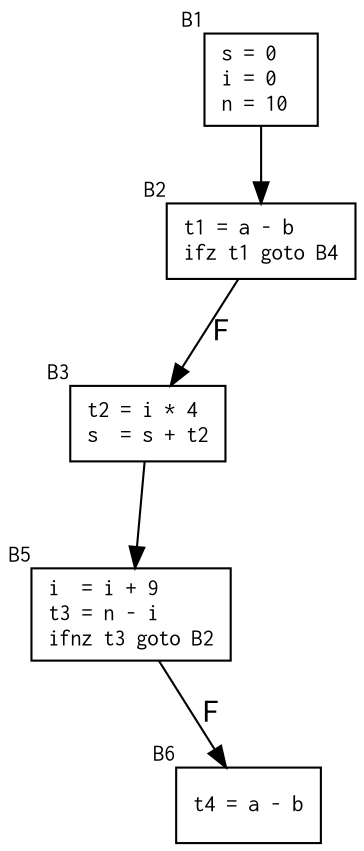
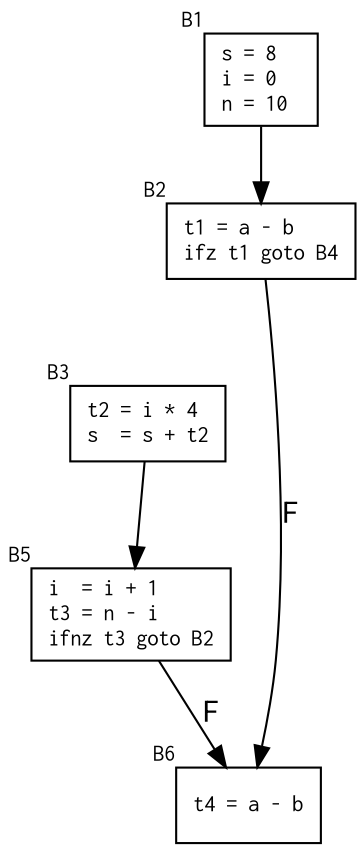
node "s = 0 i = 0 n = 10 B1": label "s = 0 i = 0 n = 10 B1" -> "s = 8 i = 0 n = 10 B1"
edge "t1 = a - b ifz t1 goto B4 B2" -> "t2 = i * 4 s  = s + t2 B3": now "t1 = a - b ifz t1 goto B4 B2" -> "t4 = a - b B6"
node "i  = i + 9 t3 = n - i ifnz t3 goto B2 B5": label "i  = i + 9 t3 = n - i ifnz t3 goto B2 B5" -> "i  = i + 1 t3 = n - i ifnz t3 goto B2 B5"
